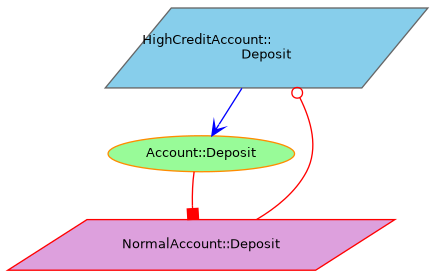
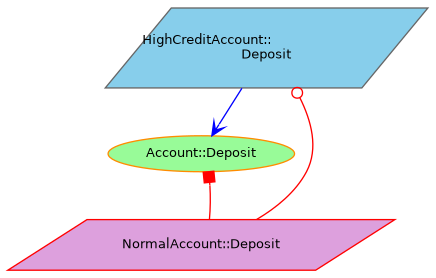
edge "Account::Deposit" -> "NormalAccount::Deposit": reversed
